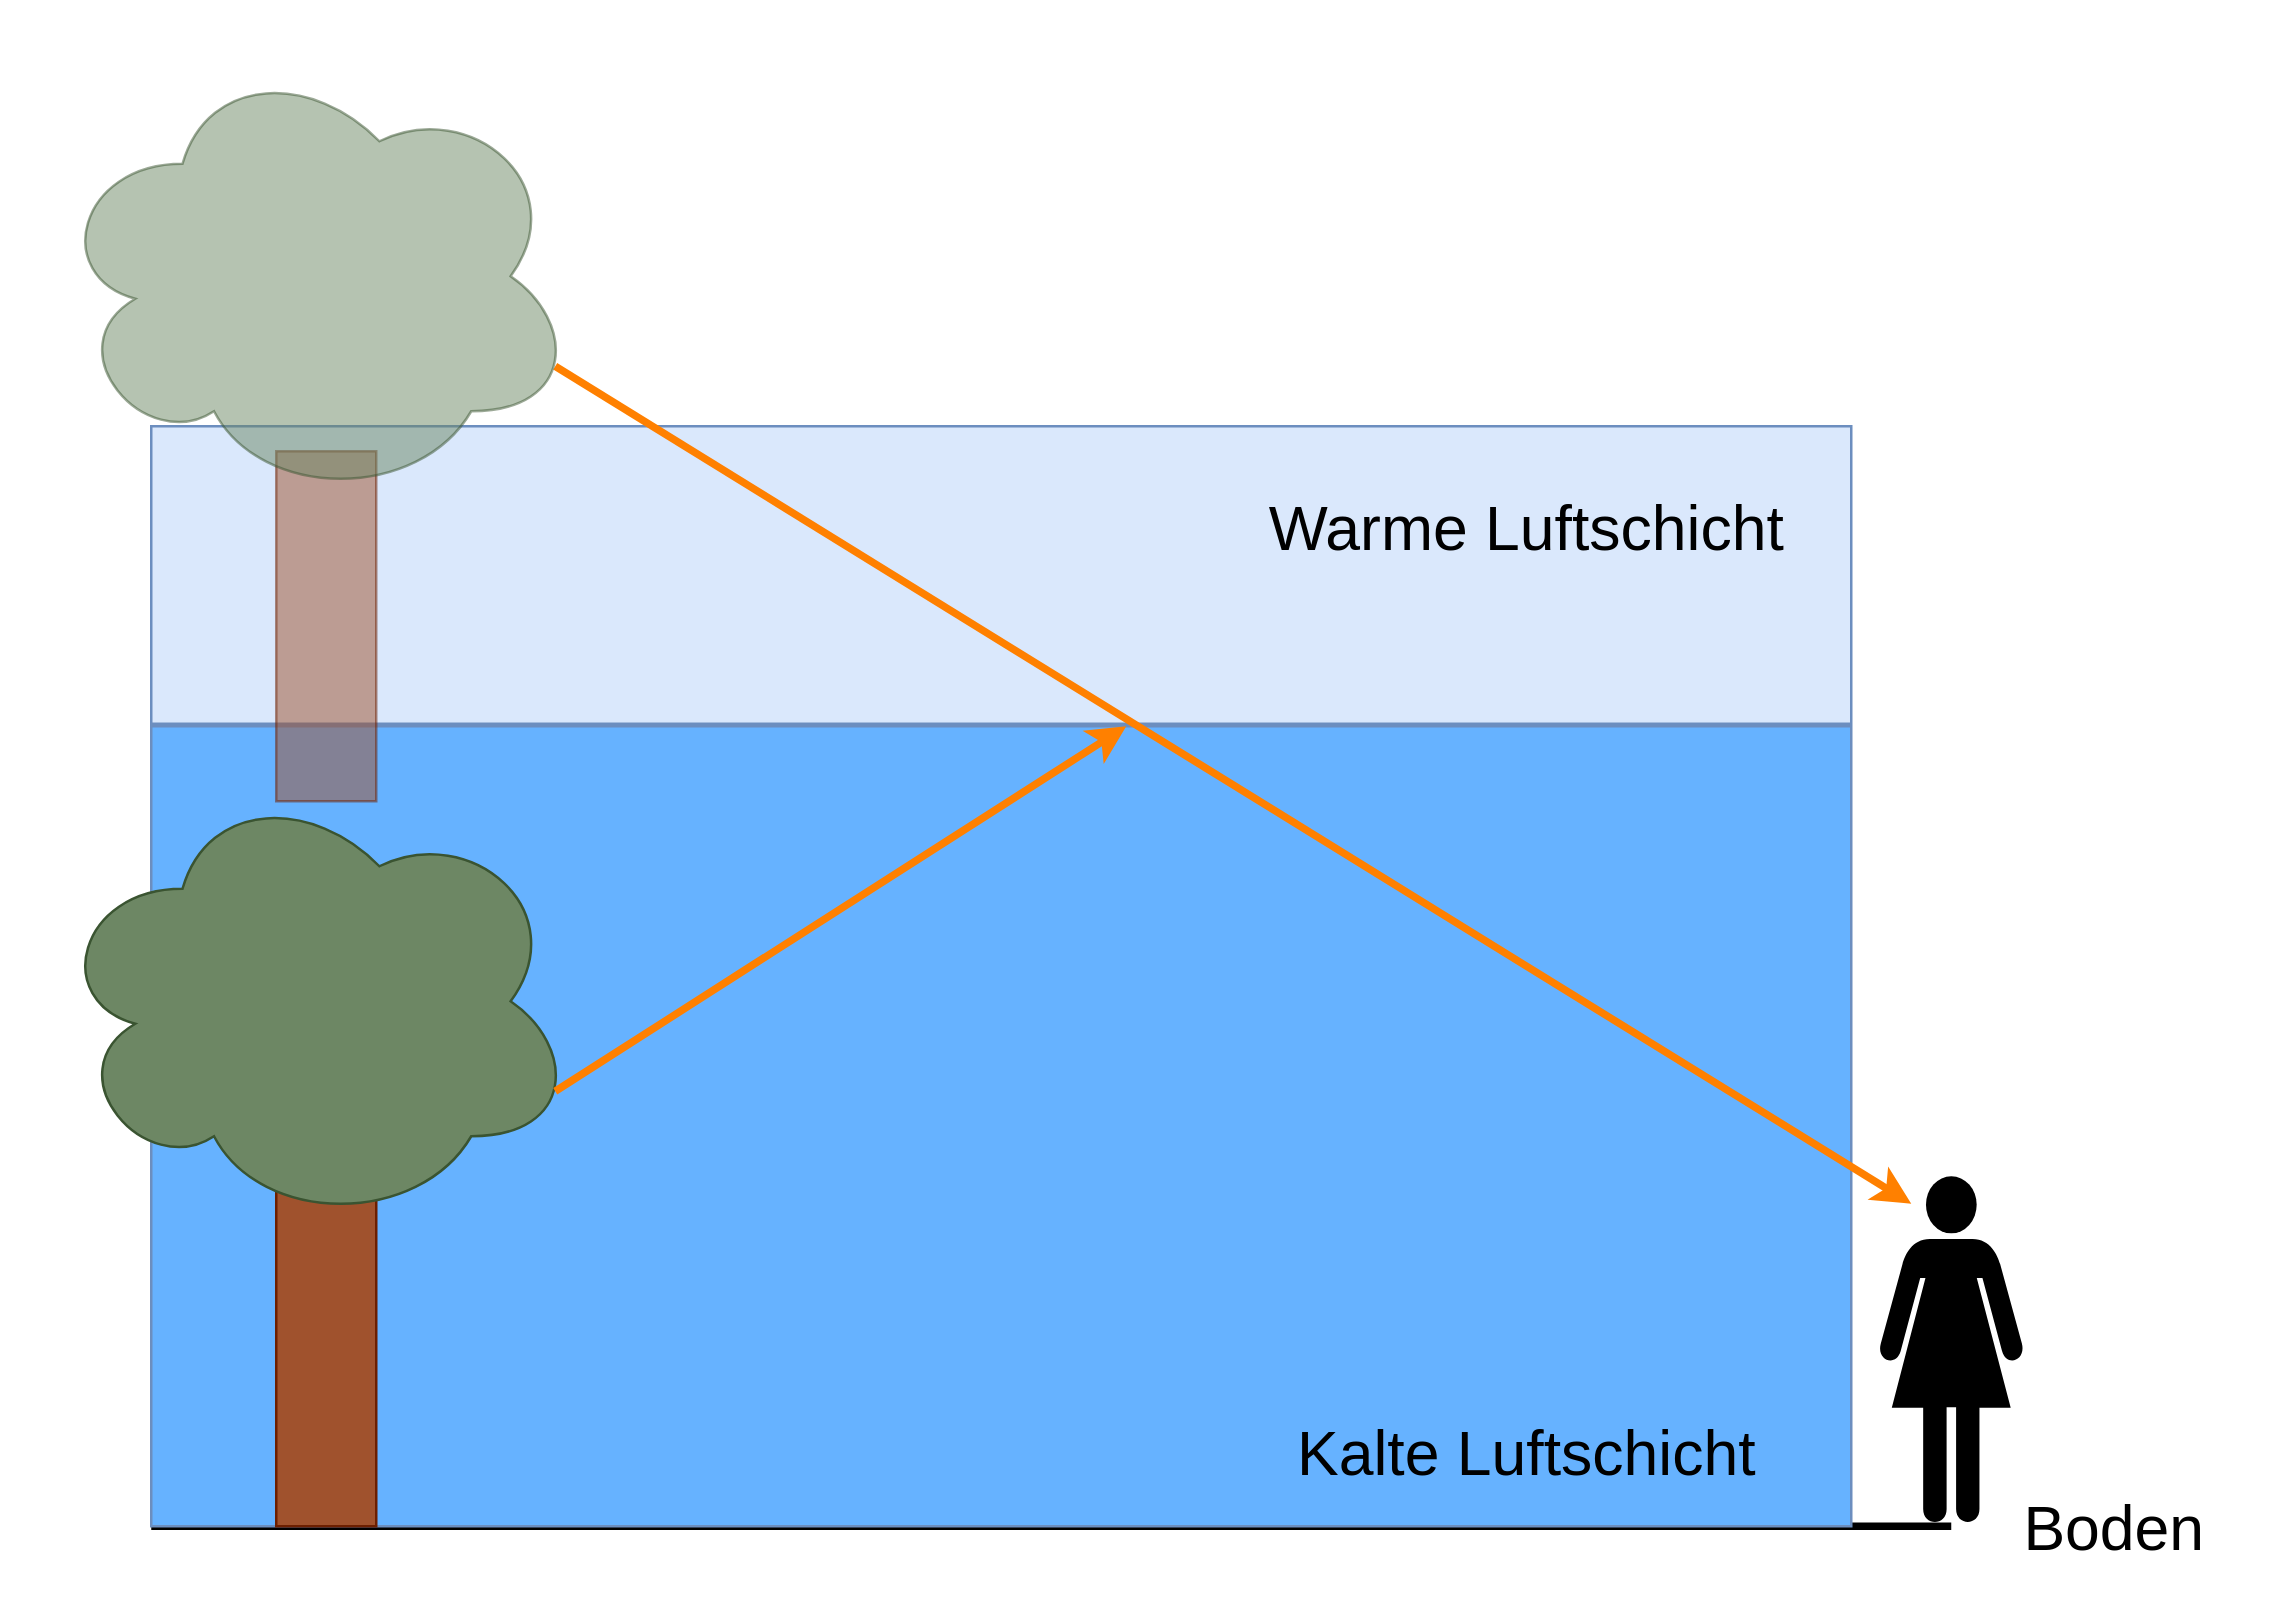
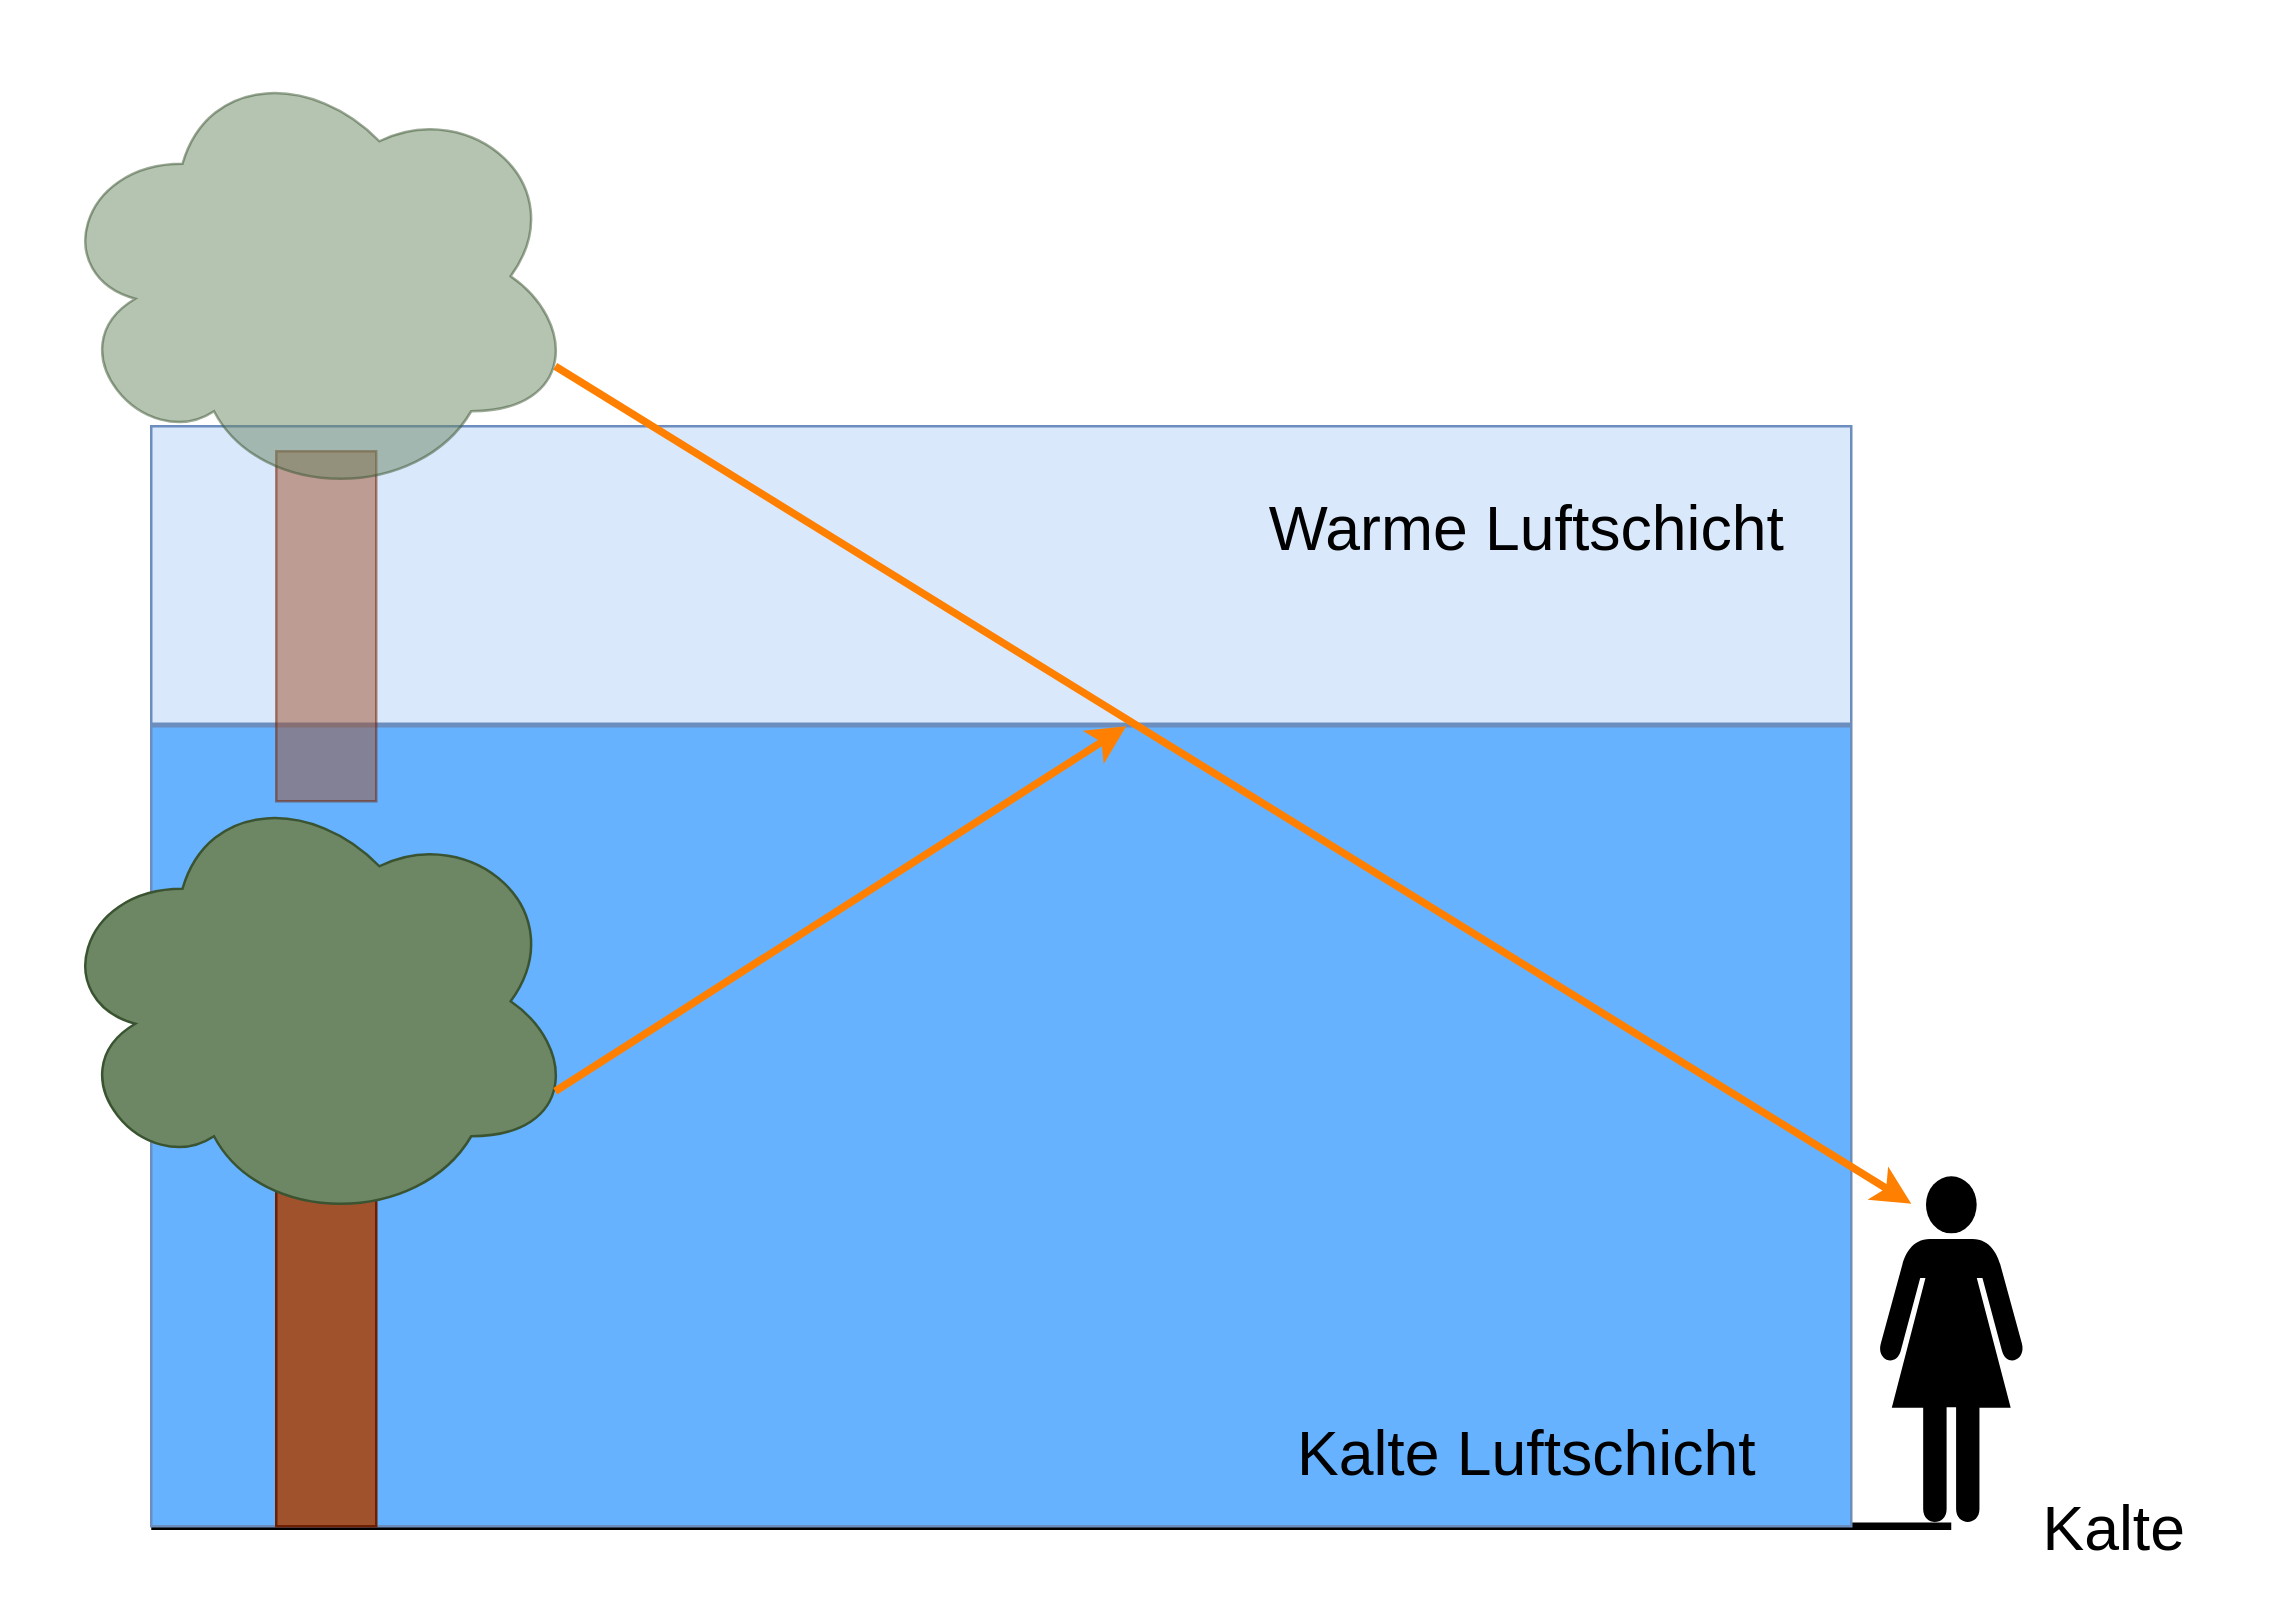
node "Boden": label "Boden" -> "Kalte"
